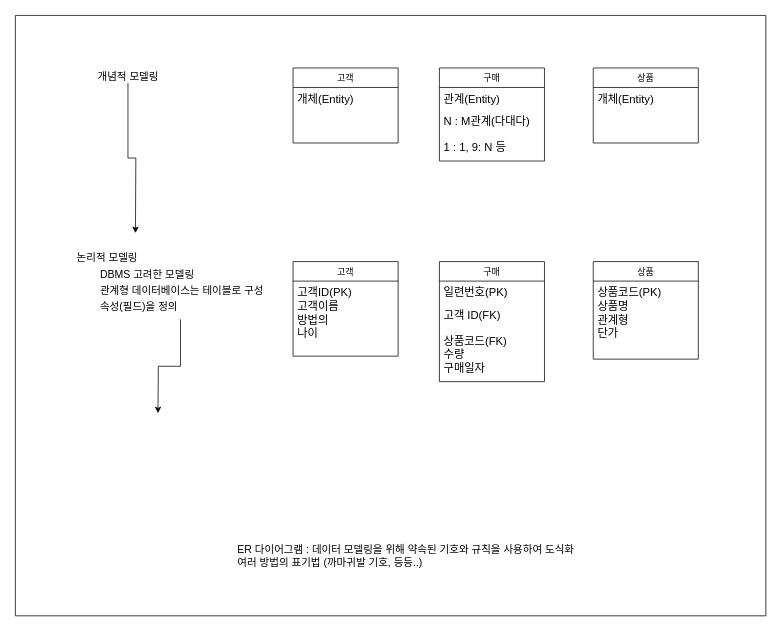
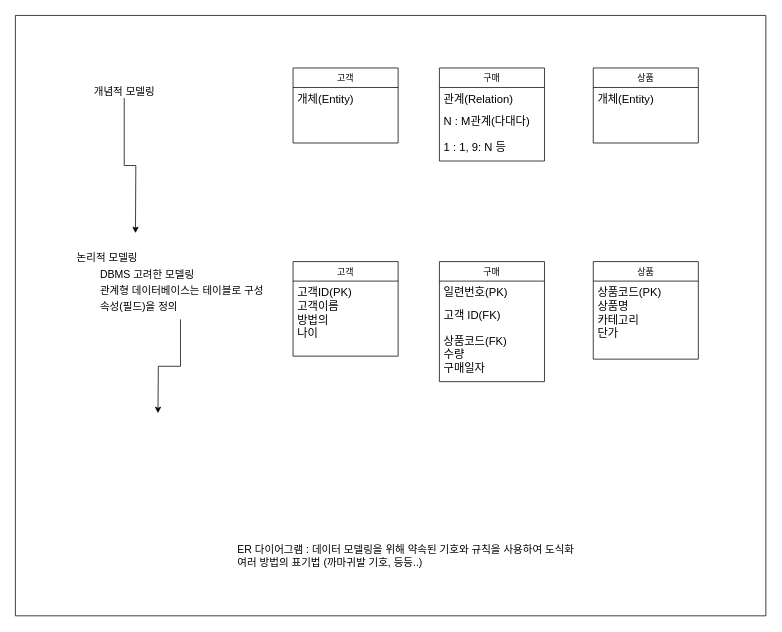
node "개념적 모델링": moved (128, 75) -> (124, 90)
node "관계(Entity)": label "관계(Entity)" -> "관계(Relation)"
node "상품코드(PK) 상품명 관계형 단가": label "상품코드(PK) 상품명 관계형 단가" -> "상품코드(PK) 상품명 카테고리 단가"
